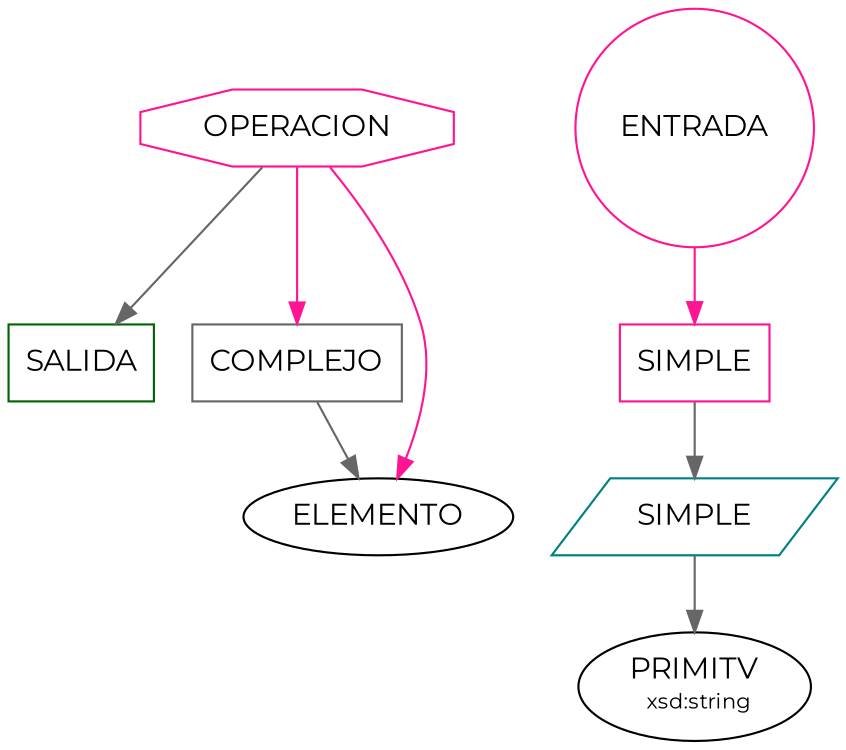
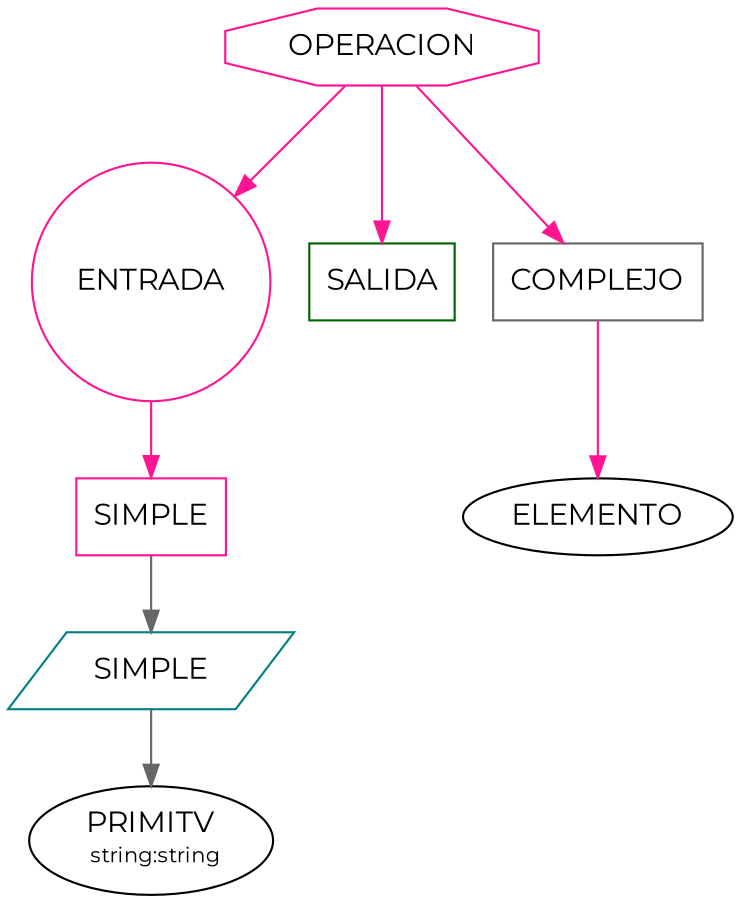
edge "OPERACION" -> "SALIDA": color gray40 -> deeppink
edge "OPERACION" -> "ELEMENTO": now "OPERACION" -> "ENTRADA"
edge "COMPLEJO" -> "ELEMENTO": color gray40 -> deeppink
node "PRIMITV": text "xsd:string" -> "string:string"
